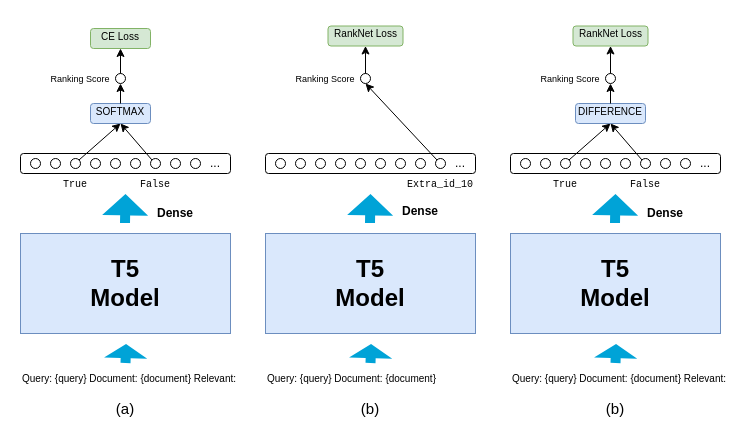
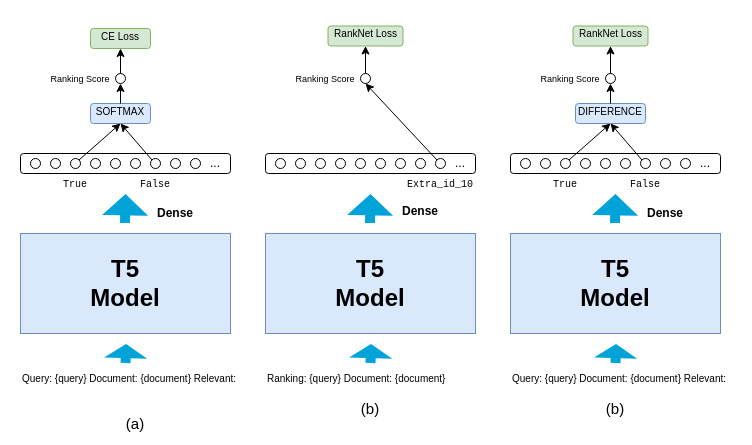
node "Query: {query} Document: {document}": label "Query: {query} Document: {document}" -> "Ranking: {query} Document: {document}"
node "(a)": moved (126, 409) -> (136, 424)
